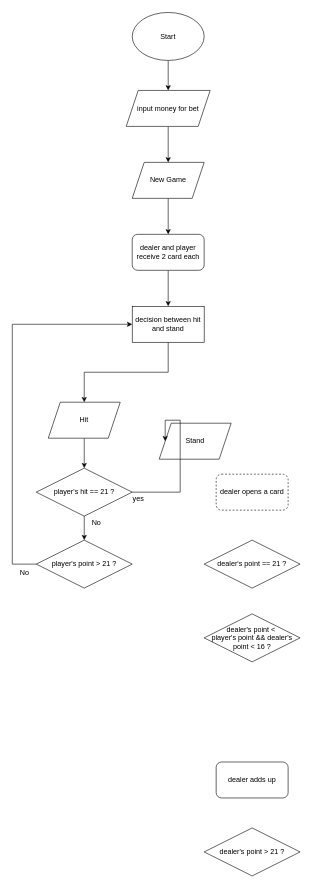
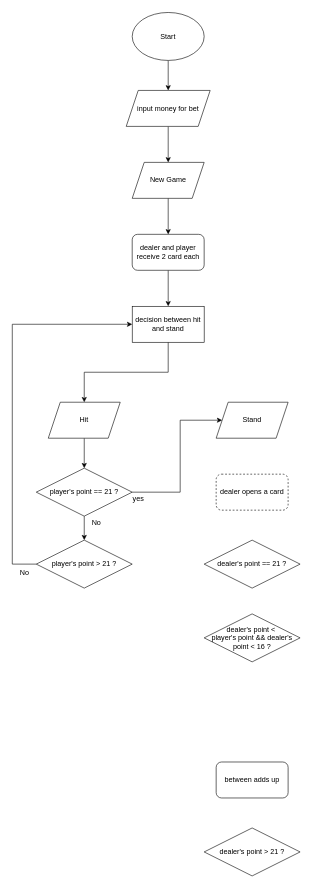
node "Stand": moved (195, 441) -> (252, 420)
node "player's hit == 21 ?": label "player's hit == 21 ?" -> "player's point == 21 ?"
node "dealer adds up": label "dealer adds up" -> "between adds up"
